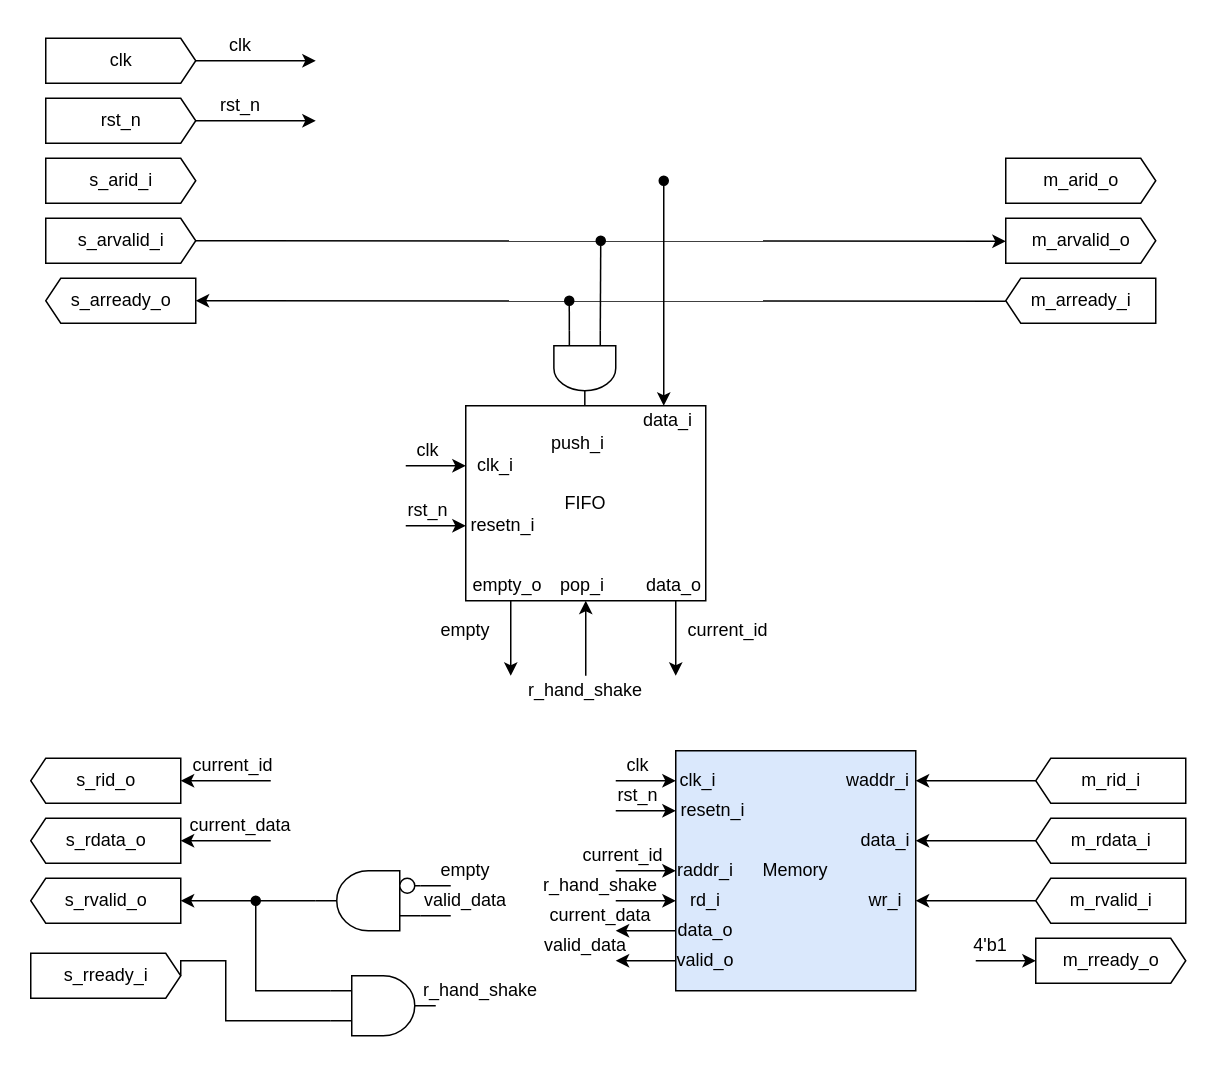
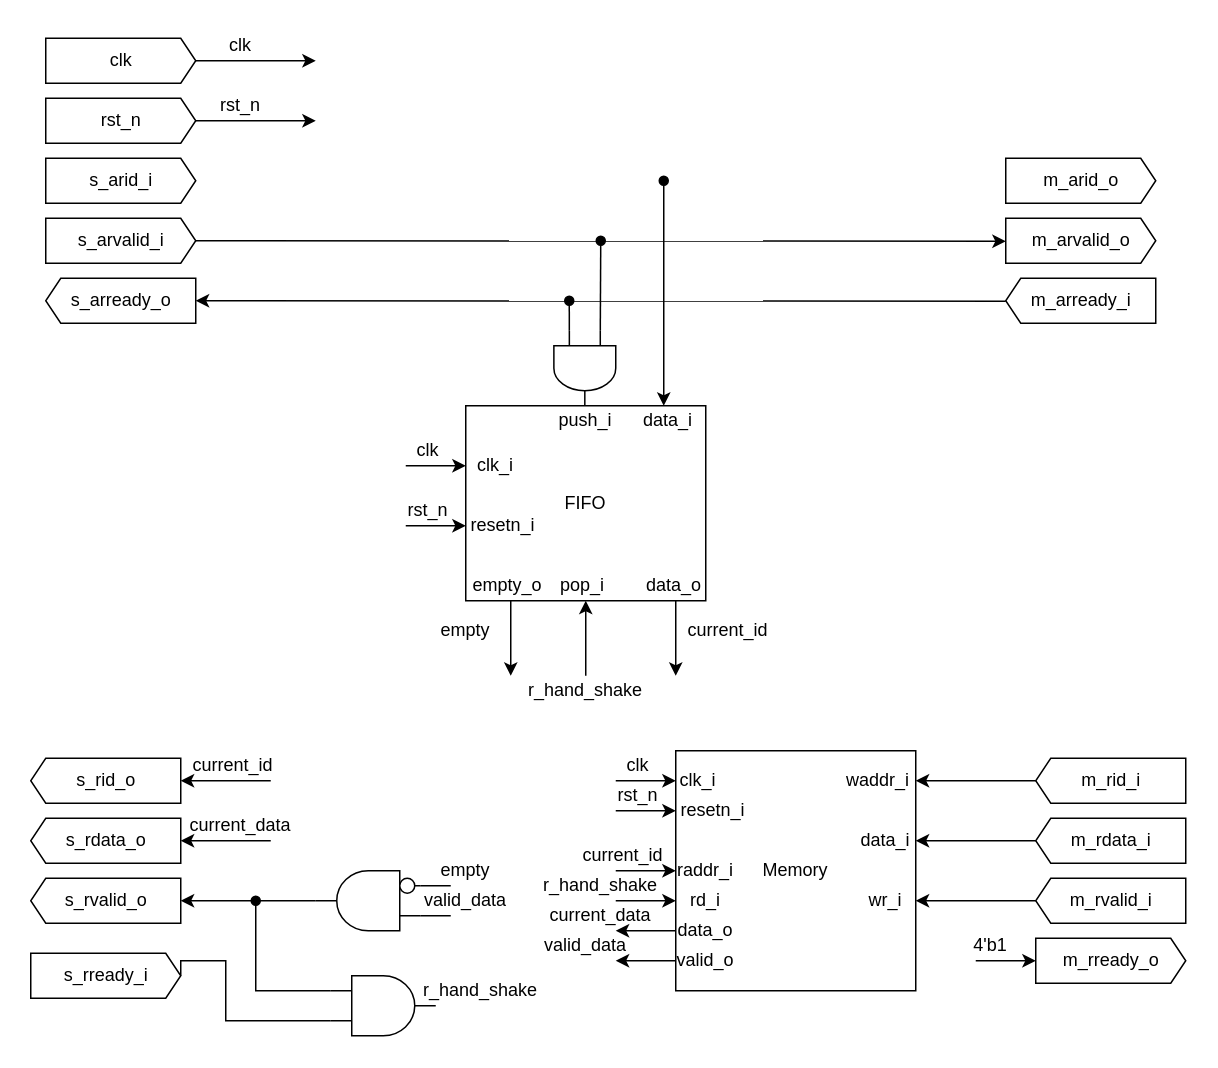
node "push_i": moved (578, 443) -> (586, 421)
node "Memory": fillcolor #dae8fc -> #ffffff
